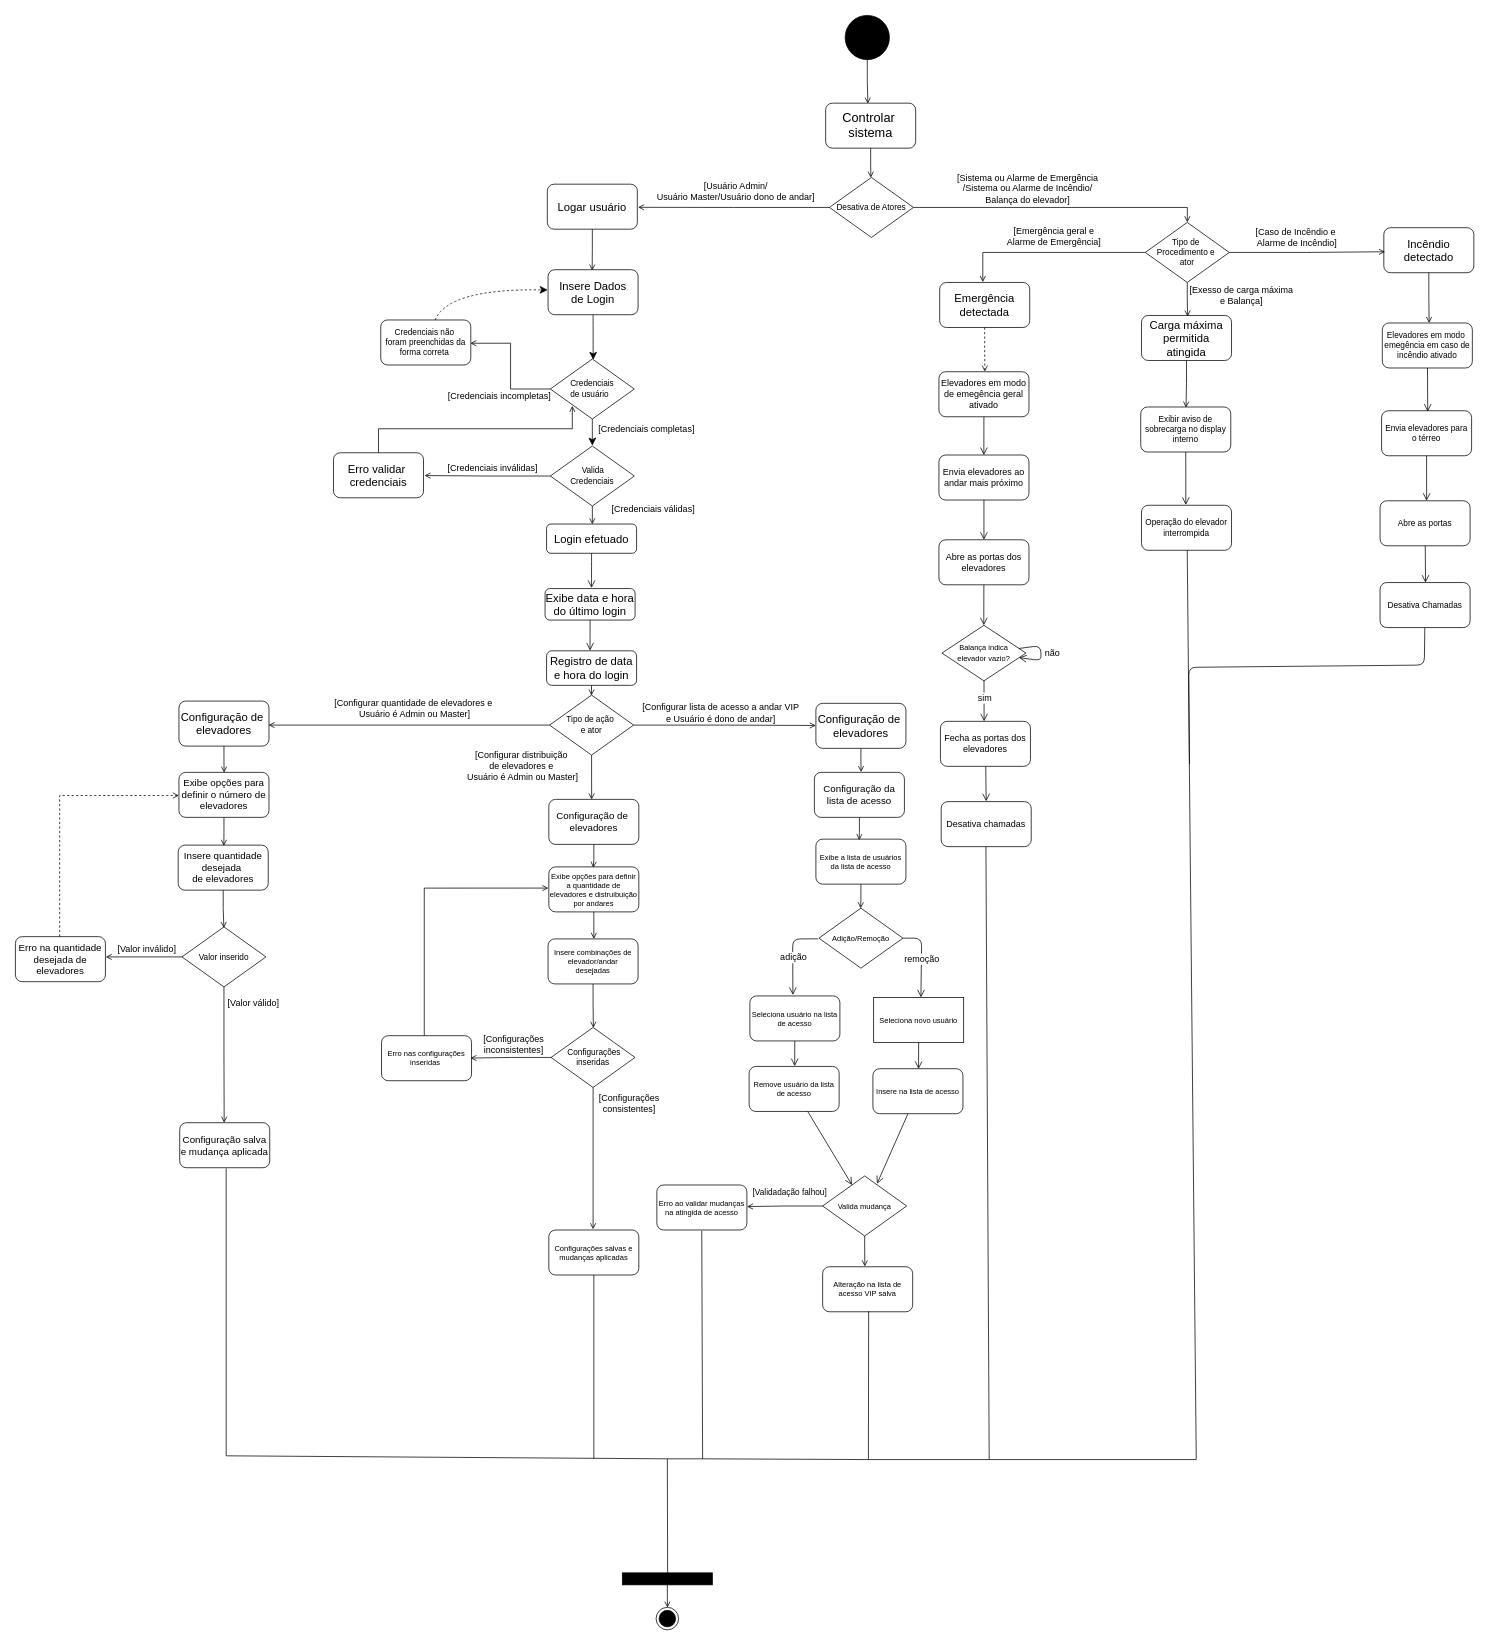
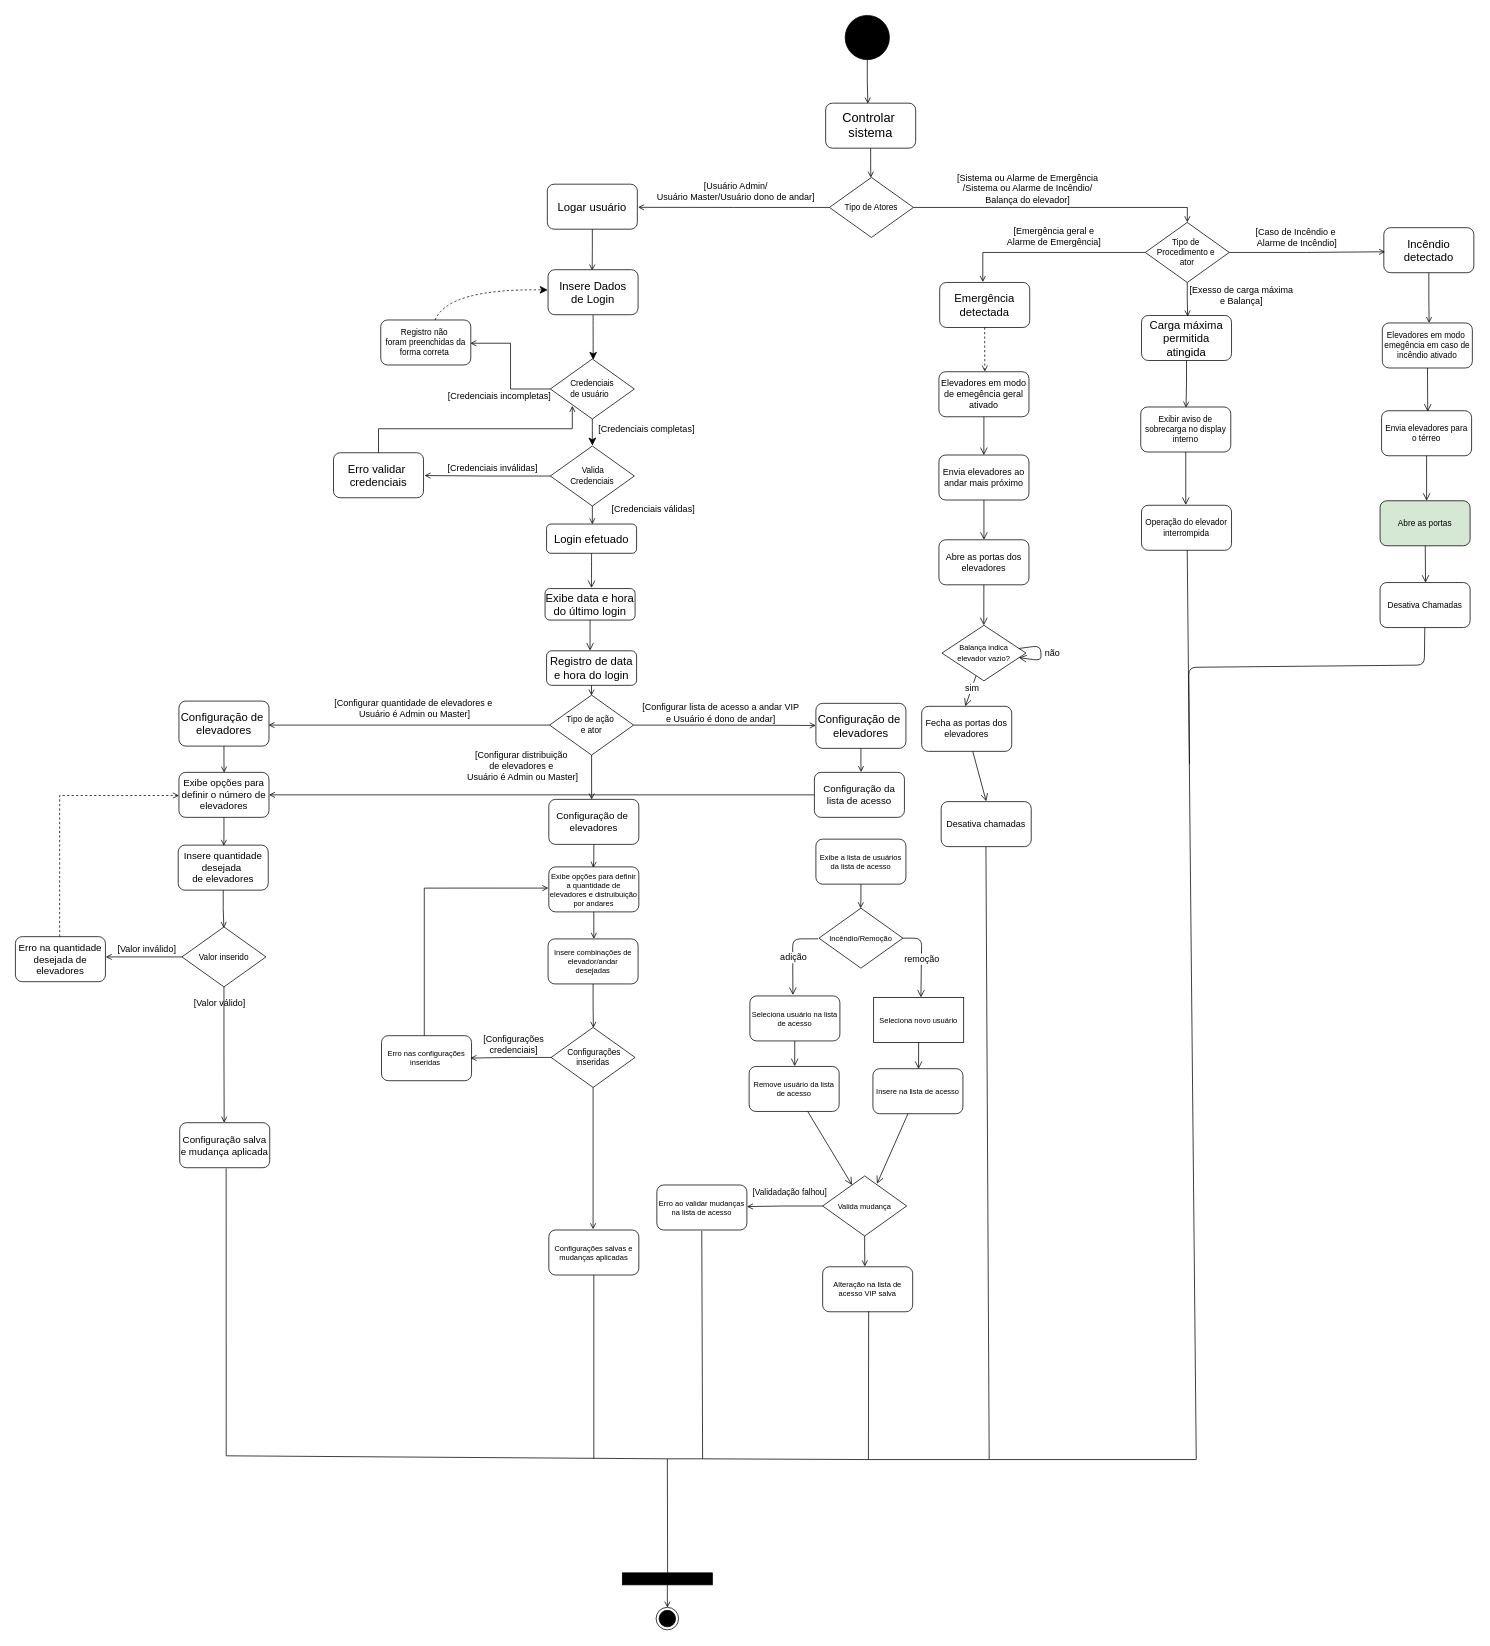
node "Desativa de Atores": label "Desativa de Atores" -> "Tipo de Atores"
node "Credenciais não foram preenchidas da forma correta": label "Credenciais não foram preenchidas da forma correta" -> "Registro não foram preenchidas da forma correta"
node "Abre as portas": fillcolor #ffffff -> #d5e8d4
node "Fecha as portas dos elevadores": moved (985, 744) -> (966, 729)
edge "Configuração da lista de acesso" -> "Exibe a lista de usuários da lista de acesso": now "Configuração da lista de acesso" -> "Exibe opções para definir o número de elevadores"
node "Adição/Remoção": label "Adição/Remoção" -> "Incêndio/Remoção"
node "[Valor válido]": moved (253, 1003) -> (219, 1003)
node "[Configurações inconsistentes]": label "[Configurações inconsistentes]" -> "[Configurações credenciais]"
node "[Configurações consistentes]": removed
node "Erro ao validar mudanças na atingida de acesso": label "Erro ao validar mudanças na atingida de acesso" -> "Erro ao validar mudanças na lista de acesso"
